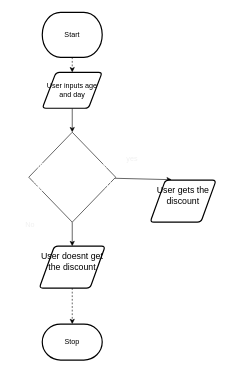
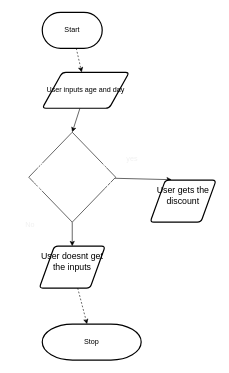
node "Start": size 60x45 -> 60x36
node "User inputs age and day": size 60x36 -> 87x36
node "User doesnt get the discount": label "User doesnt get the discount" -> "User doesnt get the inputs"
node "Stop": size 60x36 -> 99x36
